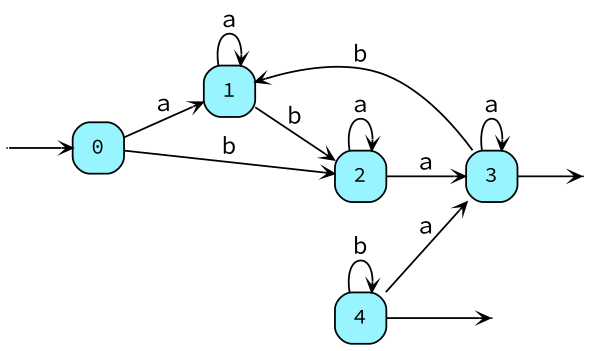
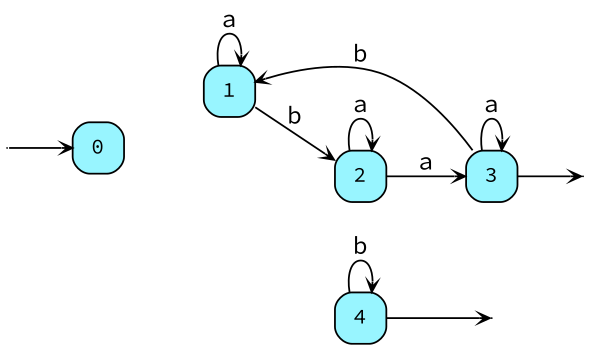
edge "0" -> "1": removed, label "a"
edge "0" -> "2": removed, label "b"
edge "4" -> "3": removed, label "a"
